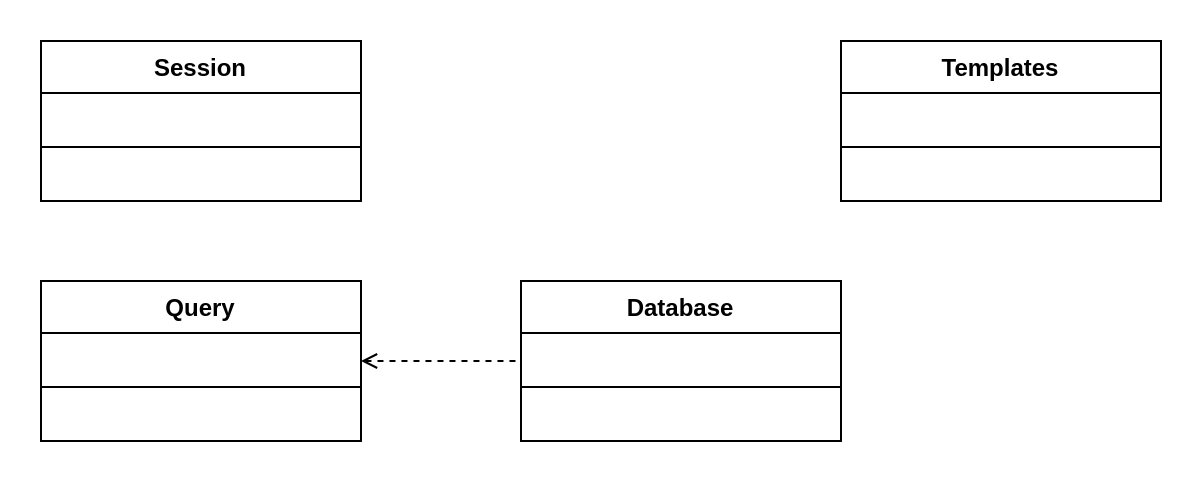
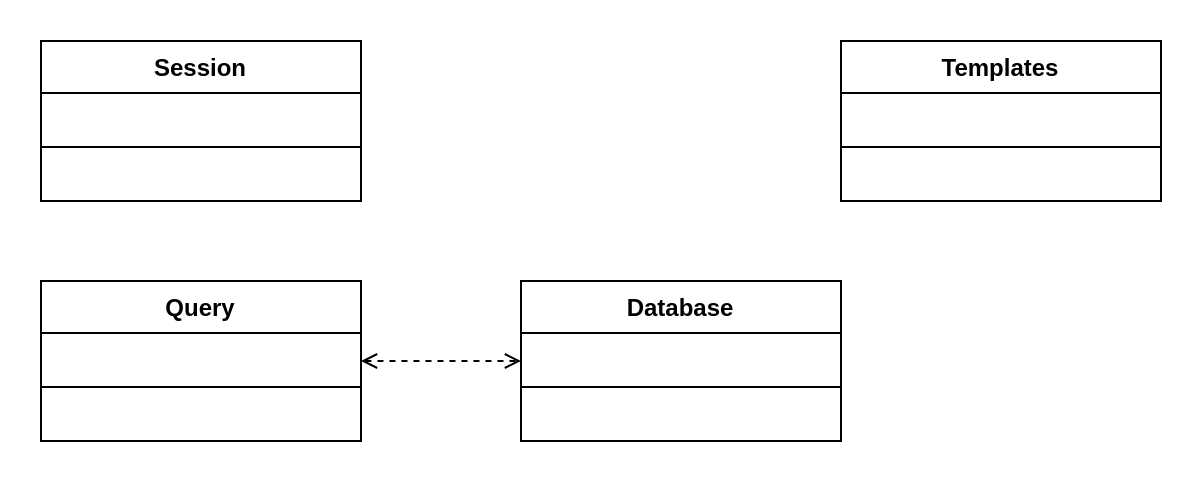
edge "Database" -> "Query": arrowhead none -> open
